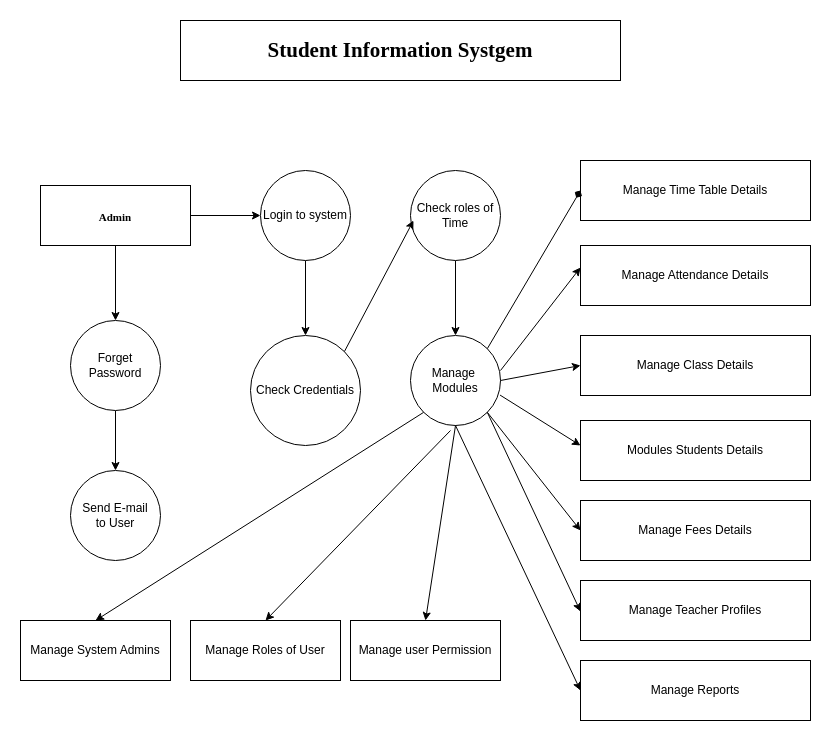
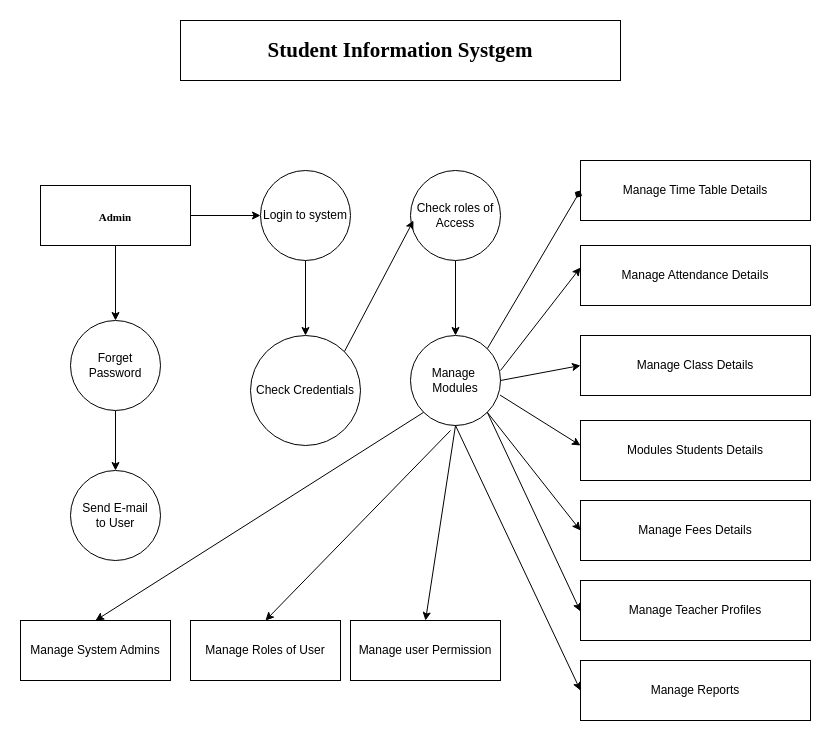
node "Check roles of Time": label "Check roles of Time" -> "Check roles of Access"
